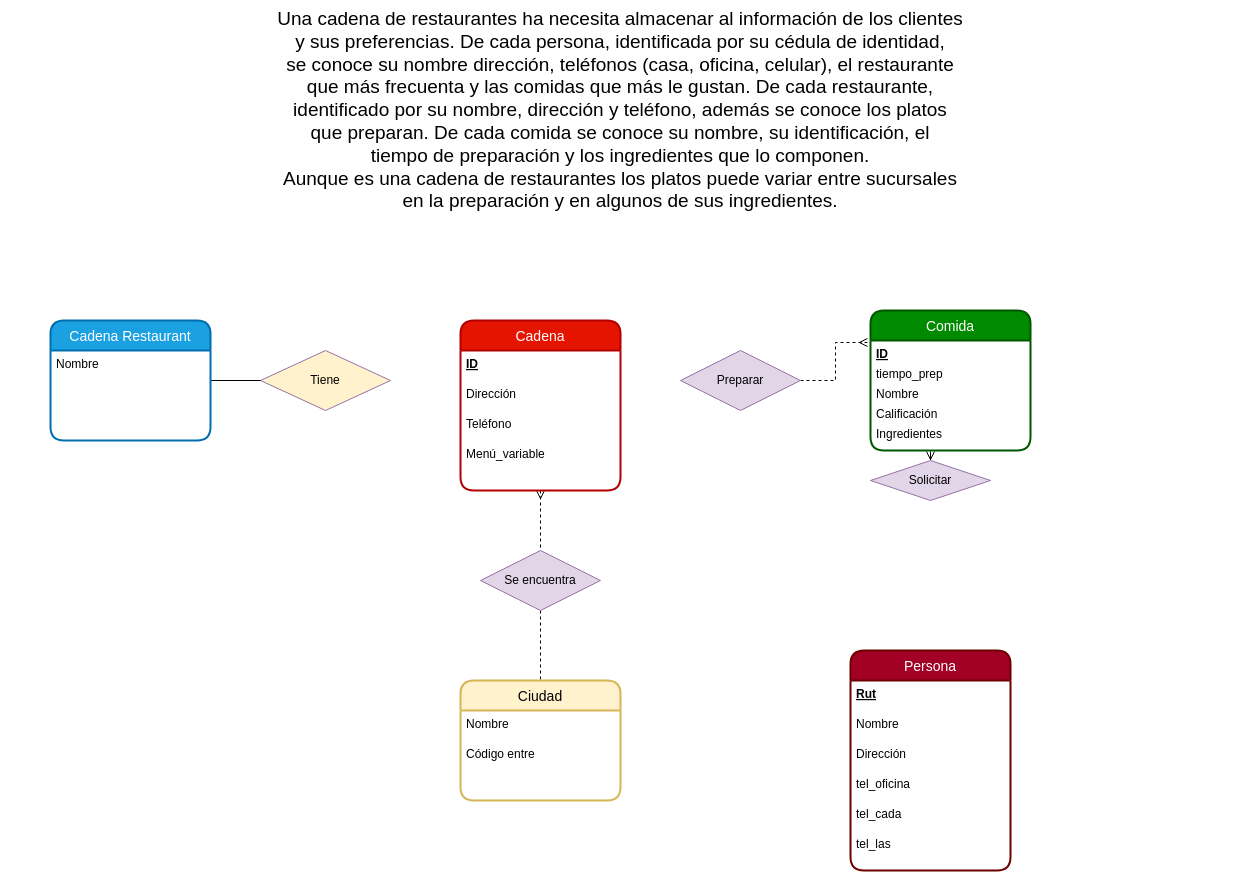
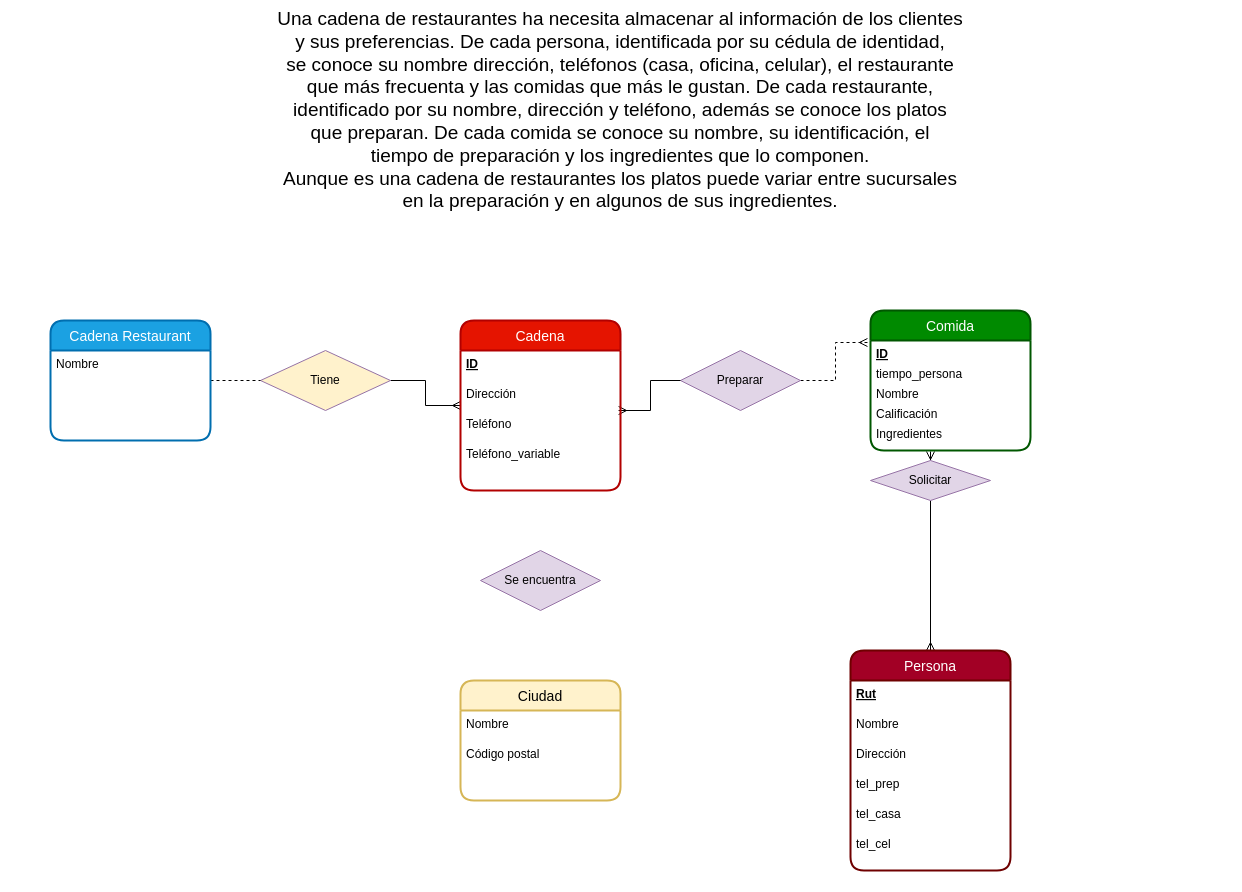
node "tiempo_prep": label "tiempo_prep" -> "tiempo_persona"
edge "Cadena Restaurant" -- "Tiene": style solid -> dashed
edge "Tiene" -> "Cadena": added
edge "Preparar" -> "Teléfono": added
node "Menú_variable": label "Menú_variable" -> "Teléfono_variable"
edge "Se encuentra" -> "Cadena": removed
edge "Solicitar" -> "Persona": added
edge "Se encuentra" -- "Ciudad": removed
node "Código entre": label "Código entre" -> "Código postal"
node "tel_oficina": label "tel_oficina" -> "tel_prep"
node "tel_cada": label "tel_cada" -> "tel_casa"
node "tel_las": label "tel_las" -> "tel_cel"
